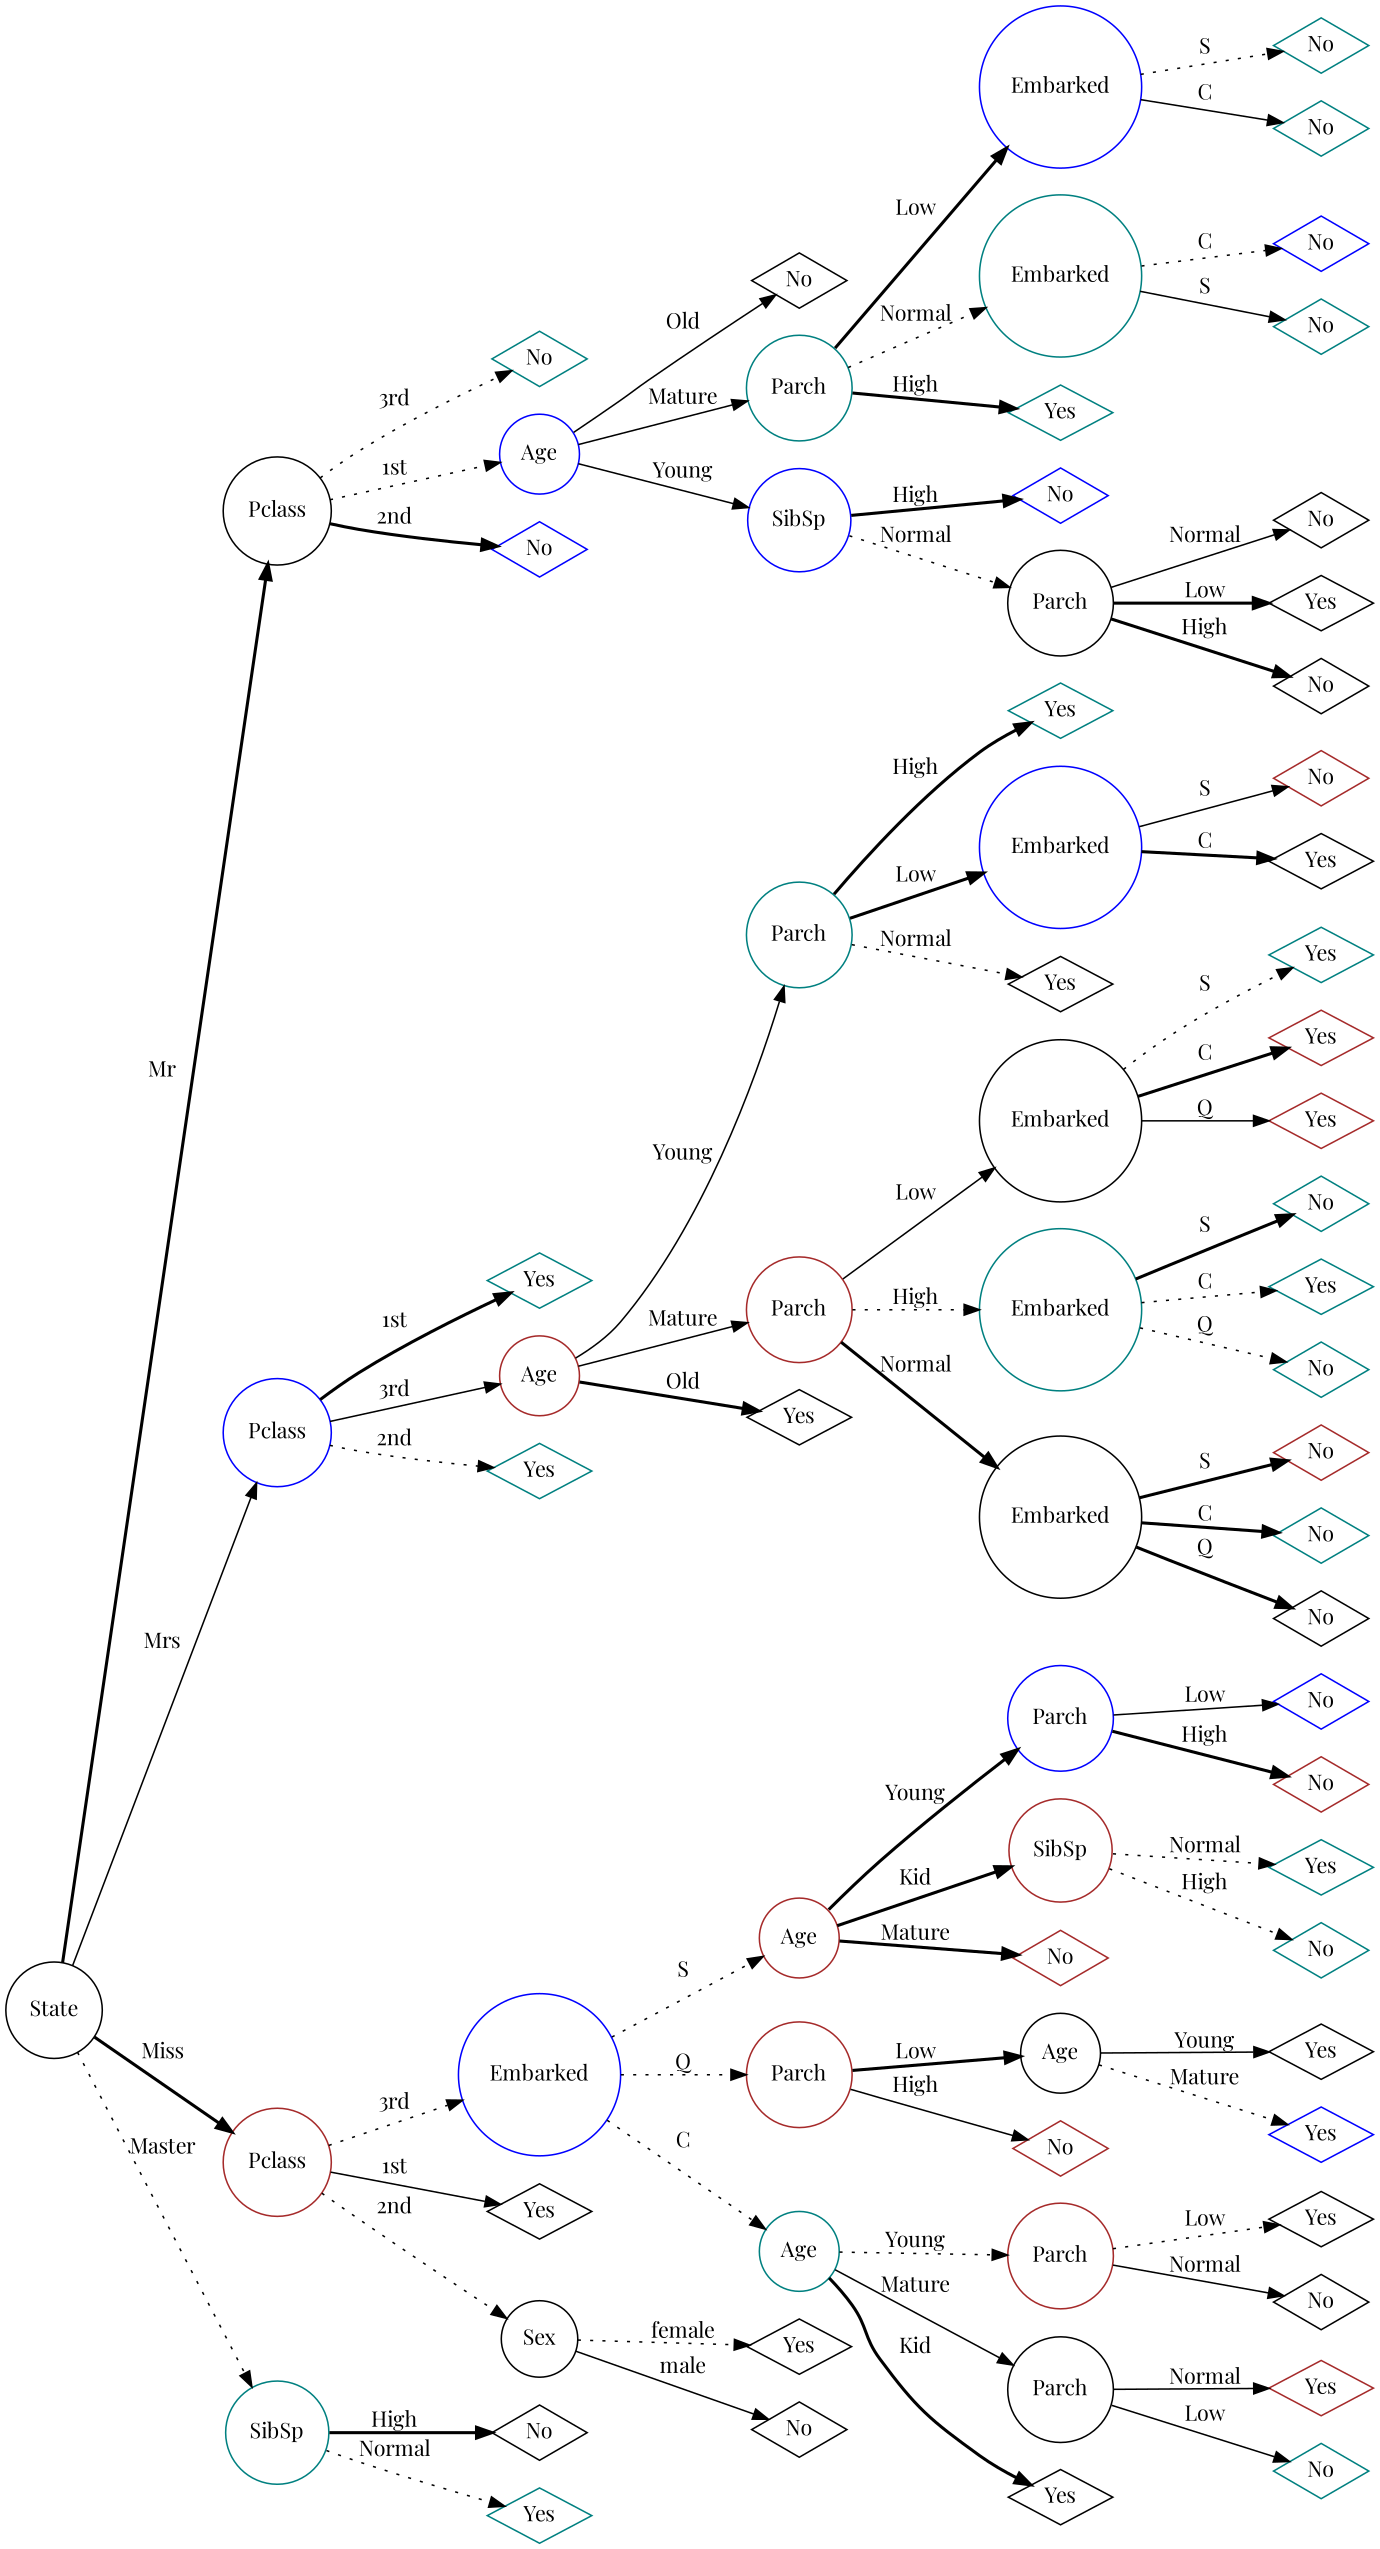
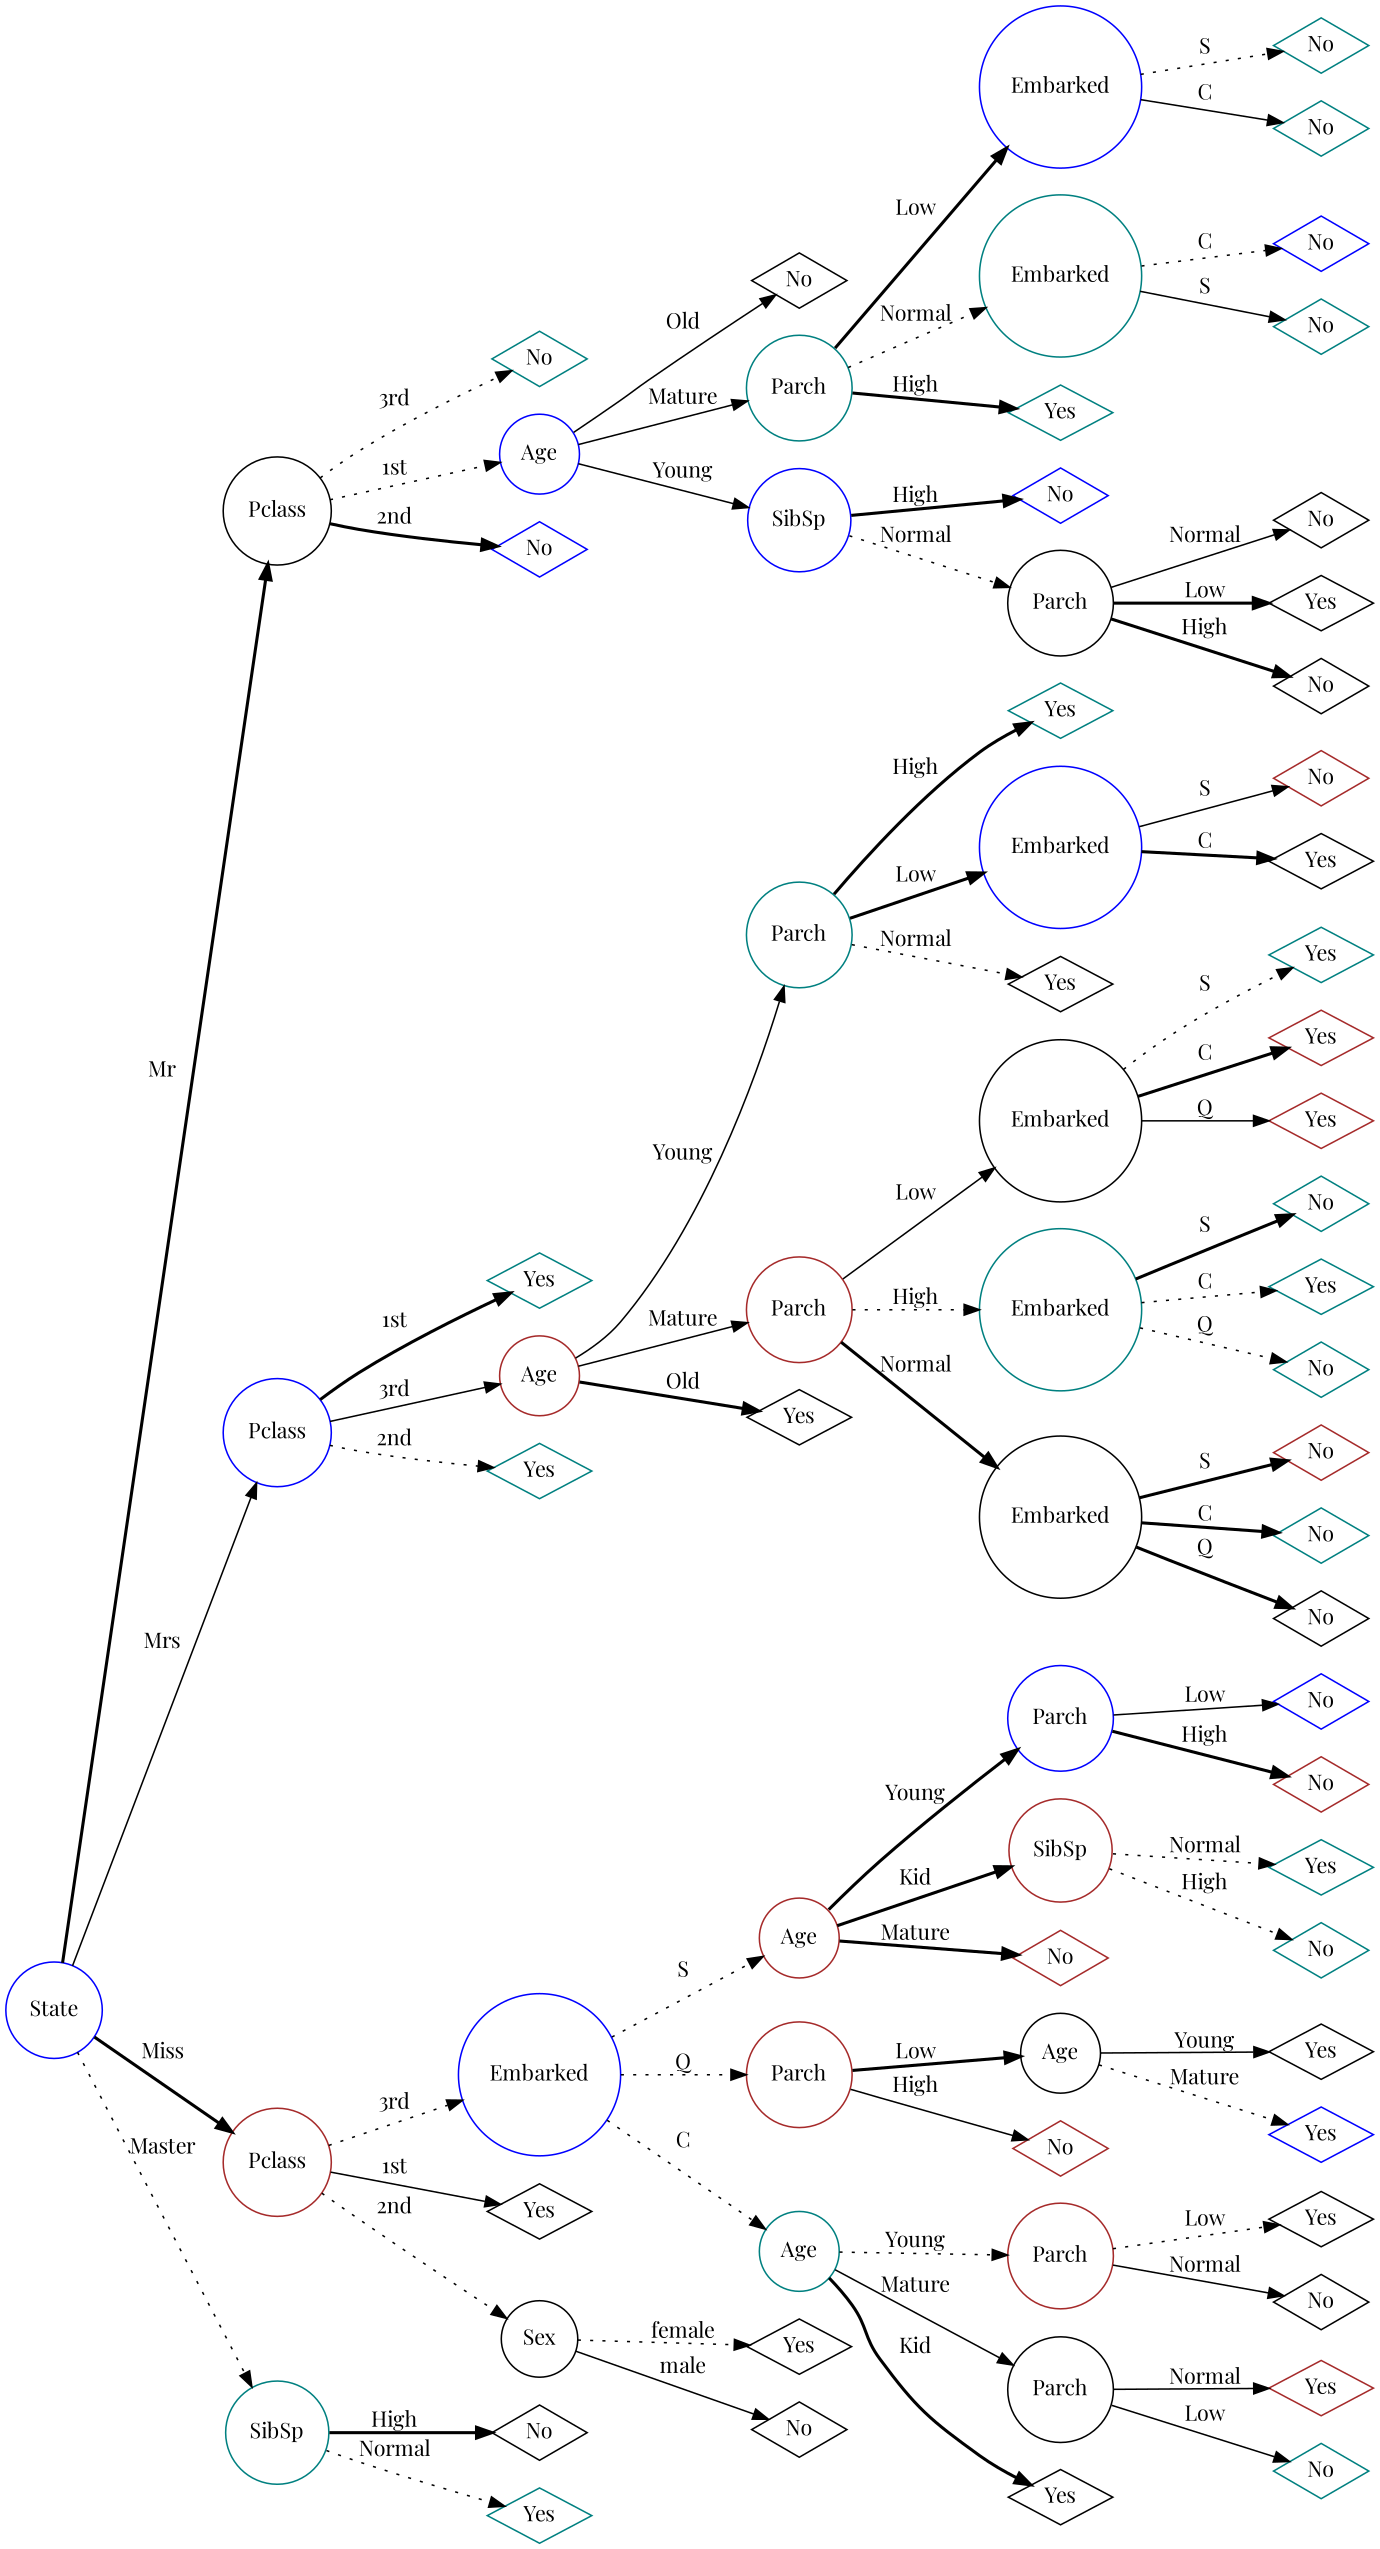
node "State": color black -> blue
